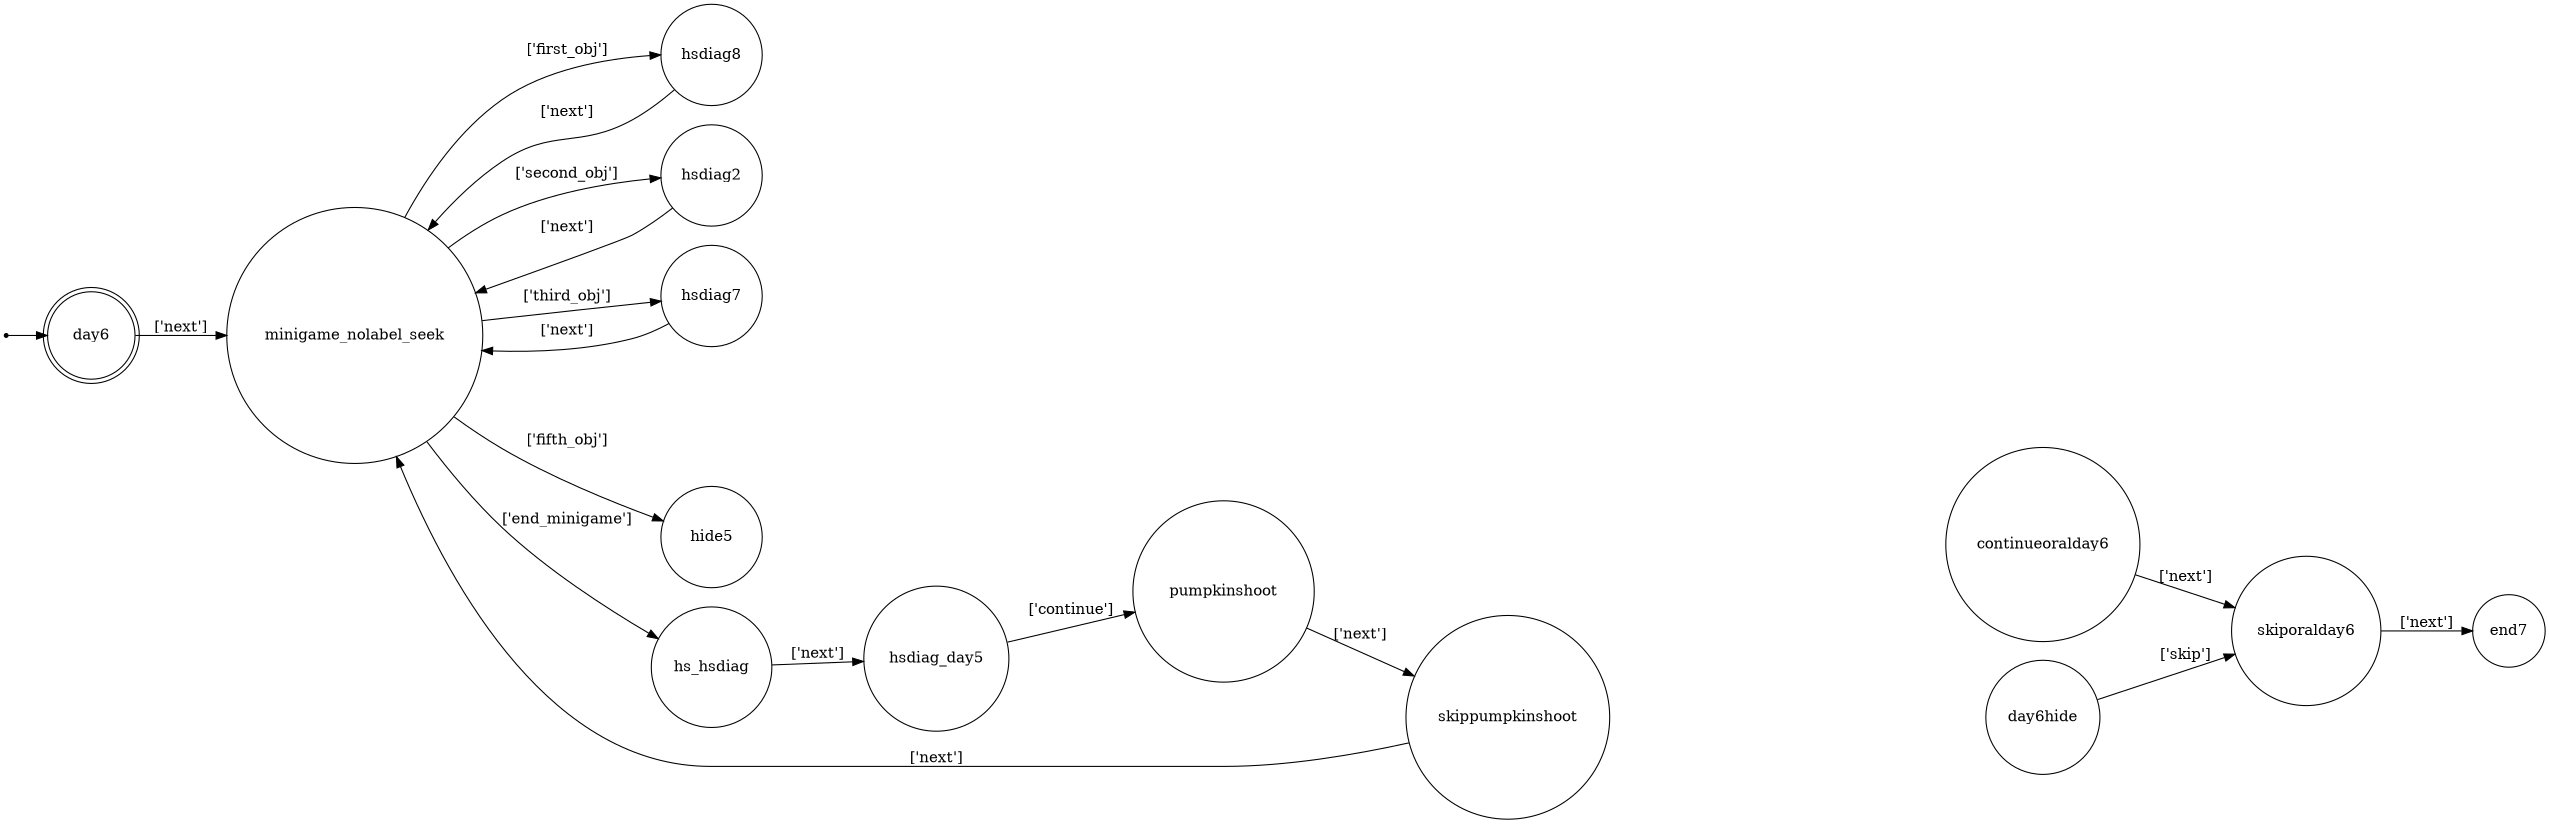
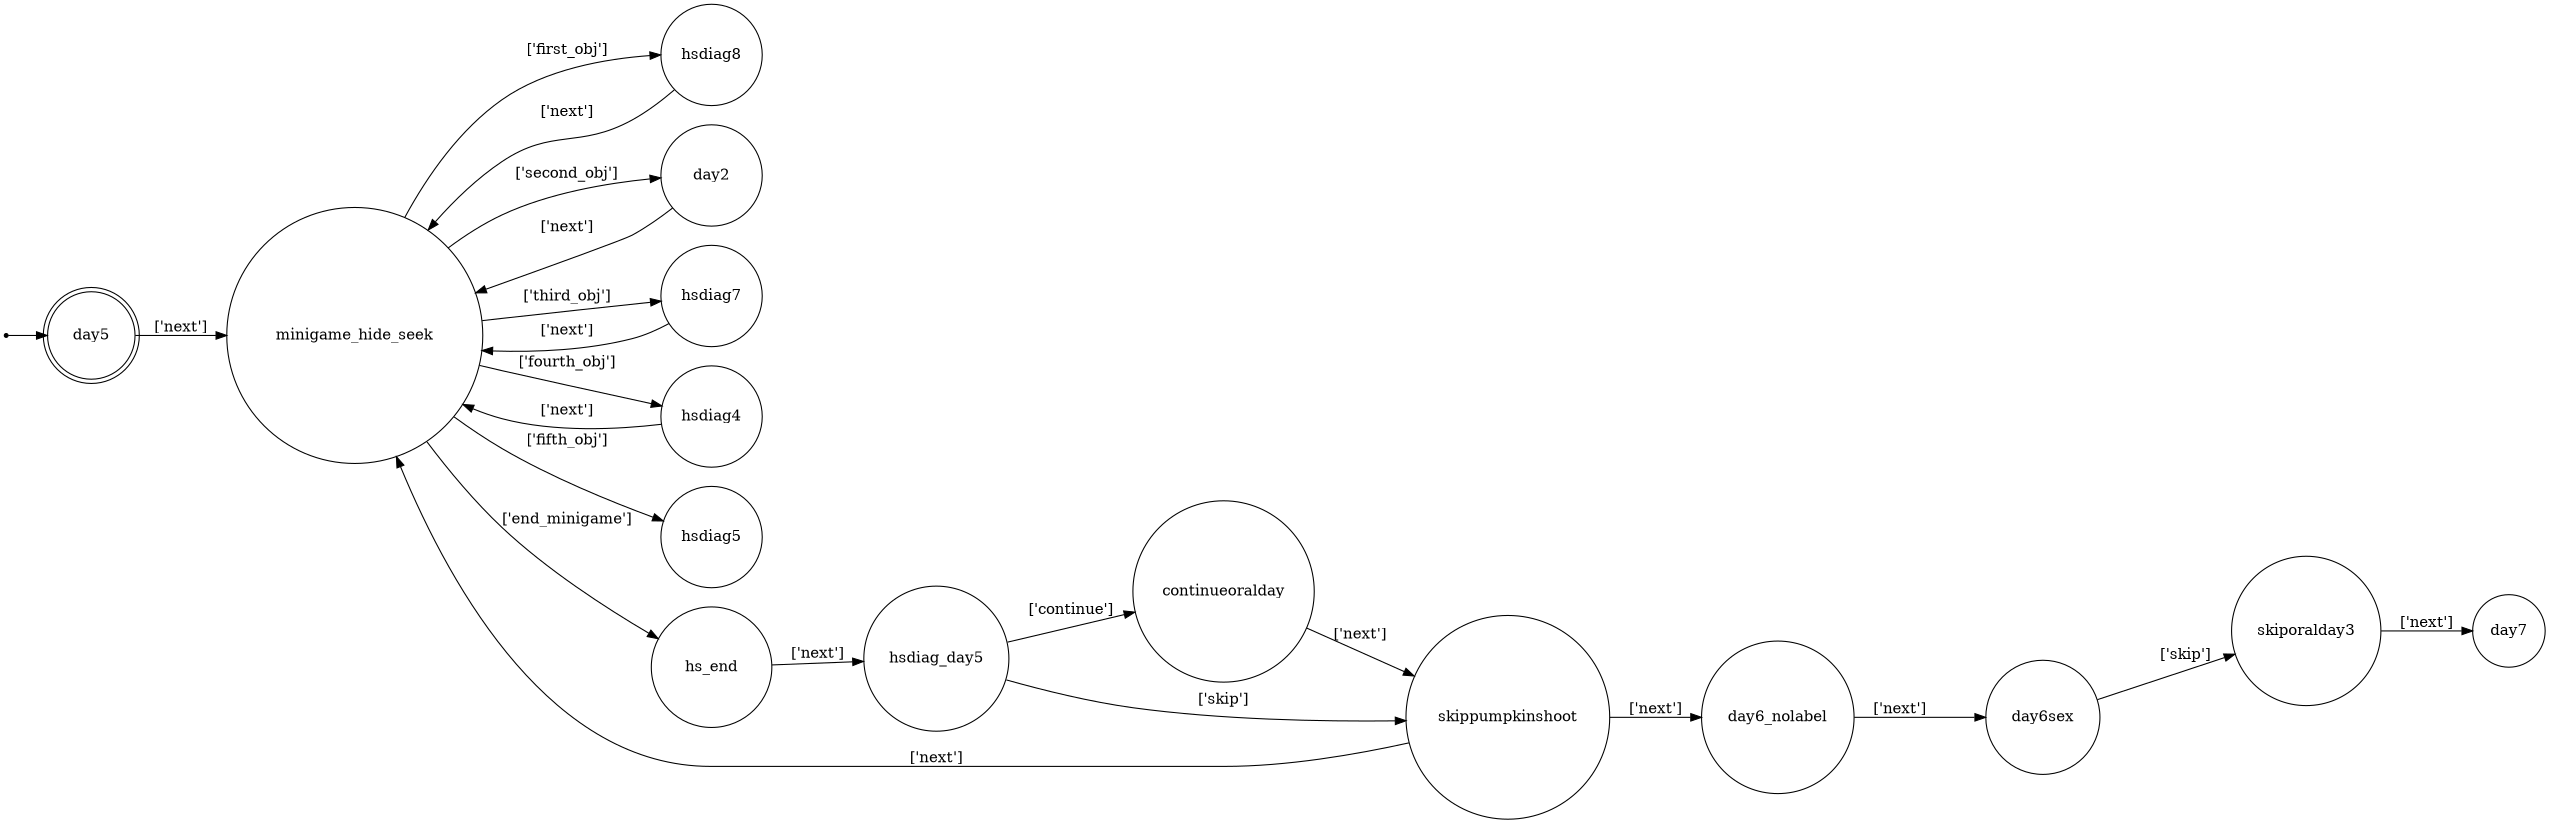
node "hsdiag2": label "hsdiag2" -> "day2"
node "day6": label "day6" -> "day5"
node "minigame_nolabel_seek": label "minigame_nolabel_seek" -> "minigame_hide_seek"
node "hsdiag4": added
node "hide5": label "hide5" -> "hsdiag5"
node "continueoralday6": removed
node "pumpkinshoot": label "pumpkinshoot" -> "continueoralday"
node "skiporalday6": label "skiporalday6" -> "skiporalday3"
node "end7": label "end7" -> "day7"
node "hs_hsdiag": label "hs_hsdiag" -> "hs_end"
edge "hsdiag_day5" -> "skippumpkinshoot": added, label "['skip']"
node "day6_nolabel": added
node "day6hide": label "day6hide" -> "day6sex"
